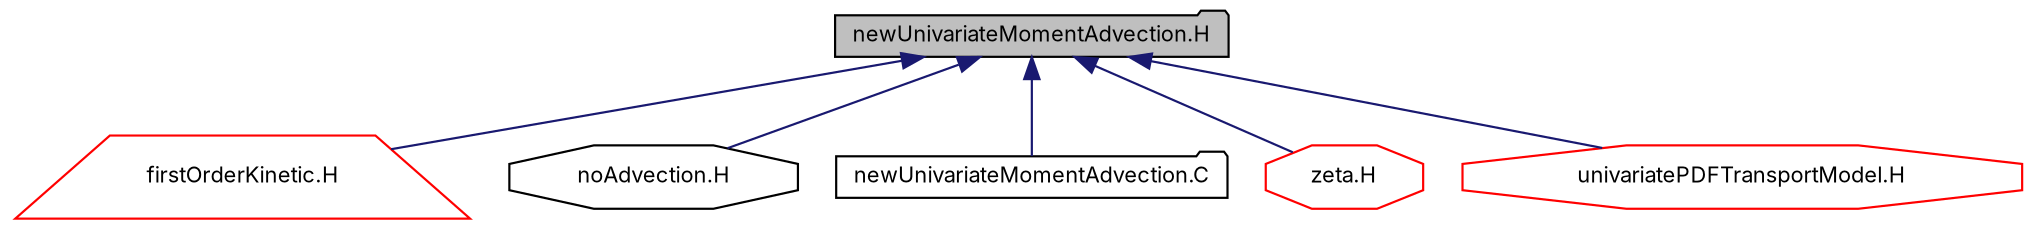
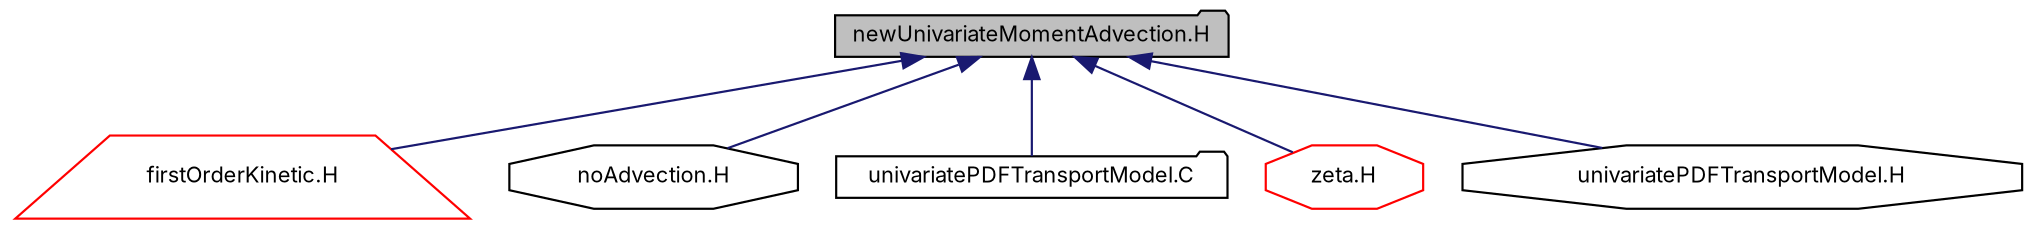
node "newUnivariateMomentAdvection.C": label "newUnivariateMomentAdvection.C" -> "univariatePDFTransportModel.C"
node "univariatePDFTransportModel.H": color red -> black
